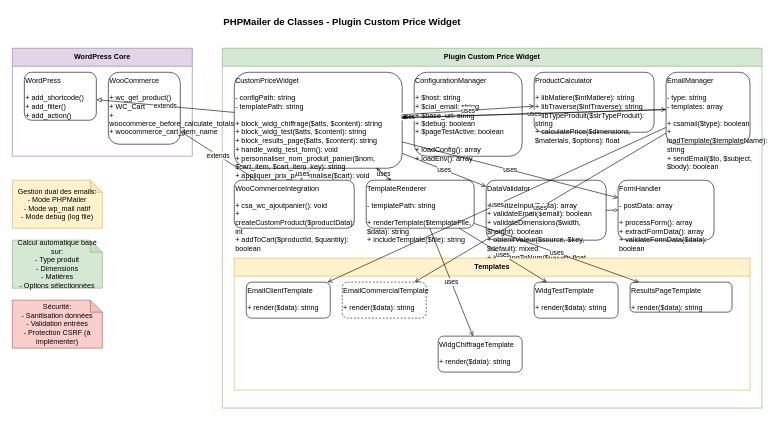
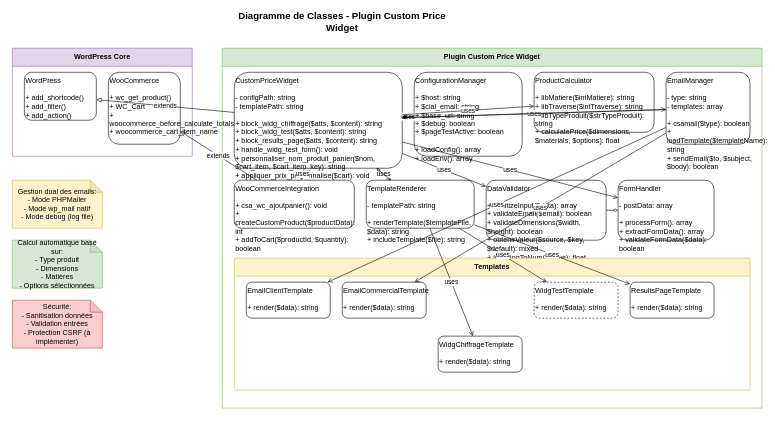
node "PHPMailer de Classes - Plugin Custom Price Widget": label "PHPMailer de Classes - Plugin Custom Price Widget" -> "Diagramme de Classes - Plugin Custom Price Widget"
node "ResultsPageTemplate + render($data): string": size 102x30 -> 84x36
node "EmailCommercialTemplate + render($data): string": style dashed -> solid
node "WidgTestTemplate + render($data): string": style solid -> dashed
